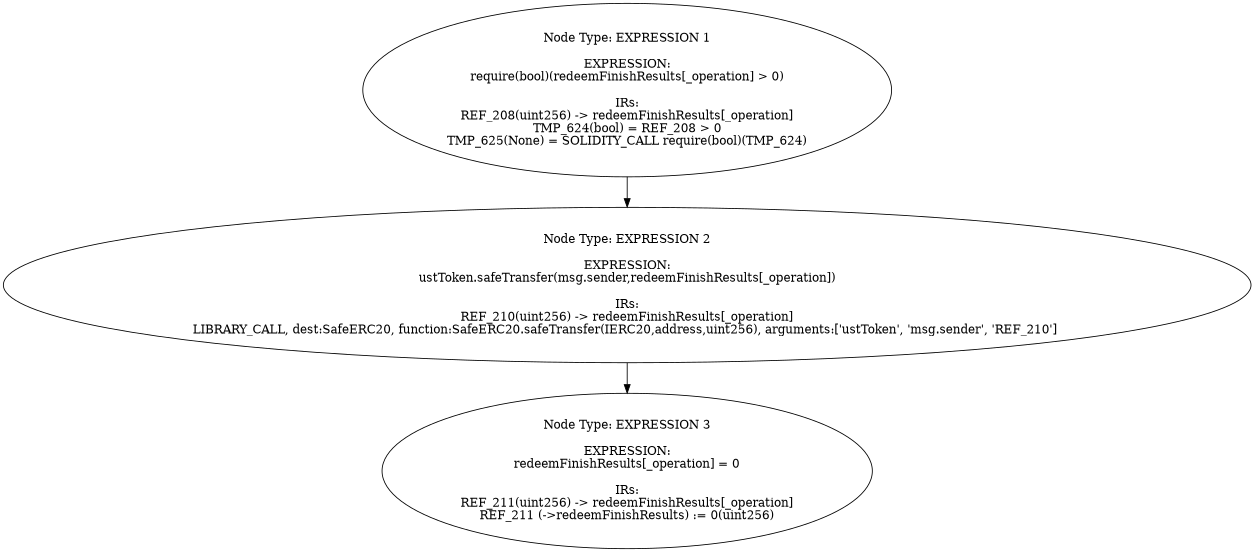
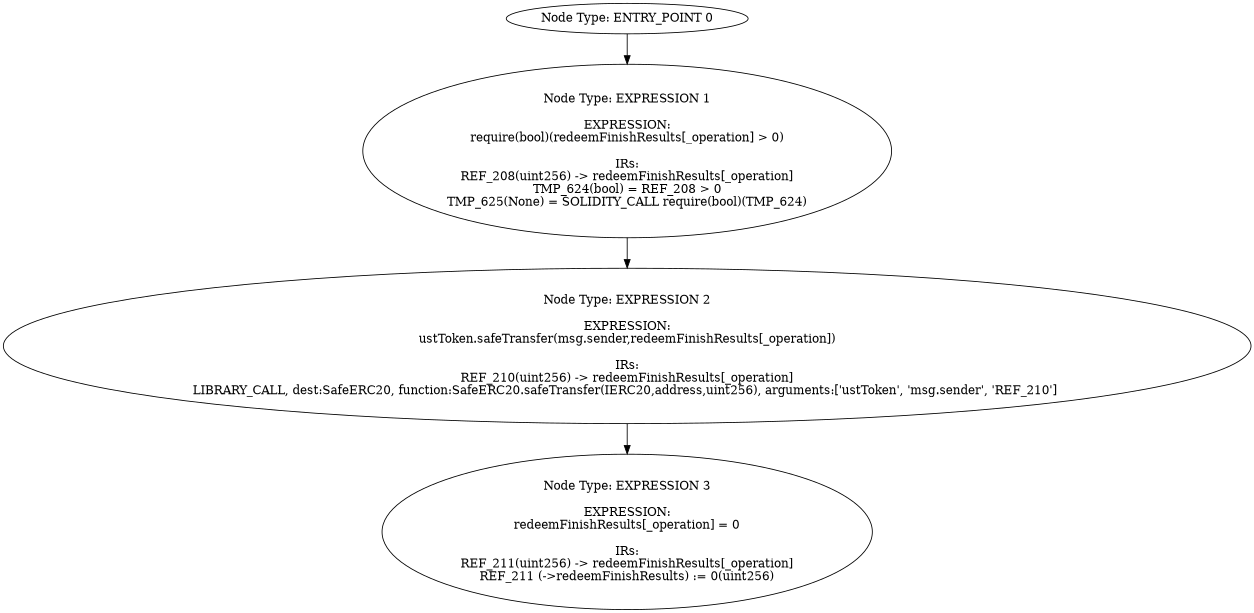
node "Node Type: ENTRY_POINT 0": added
